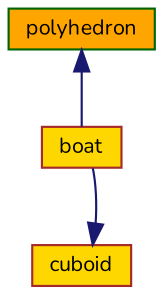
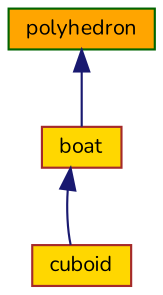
edge "boat" -> "cuboid": reversed
